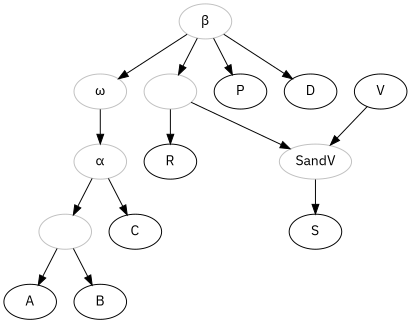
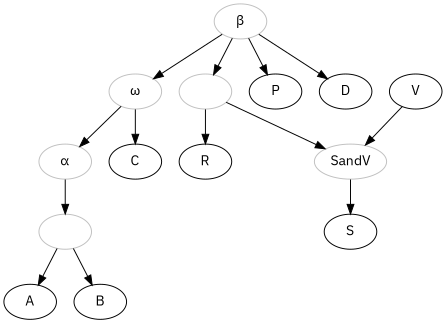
edge "α" -> "C": now "ω" -> "C"
